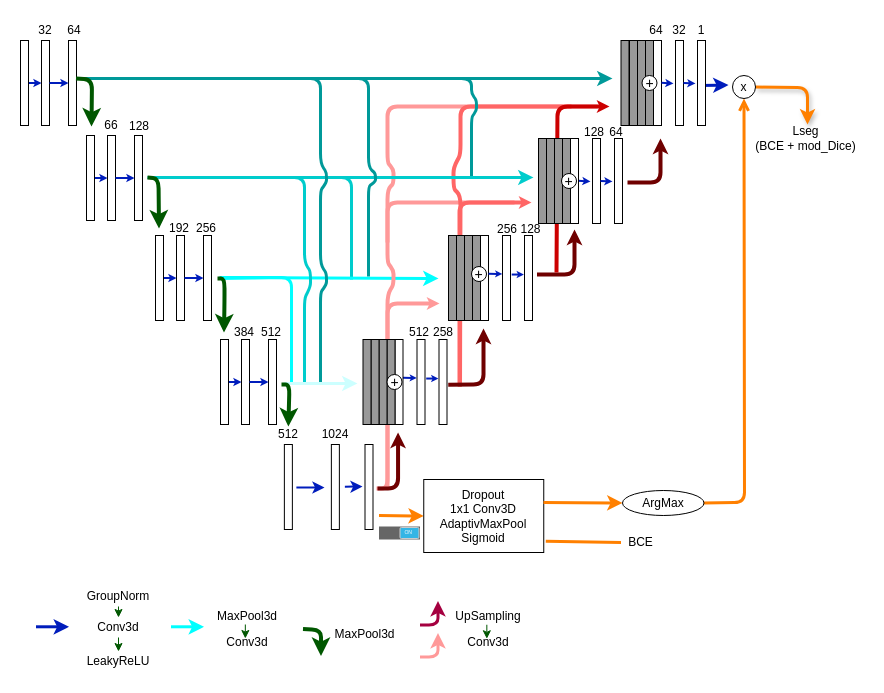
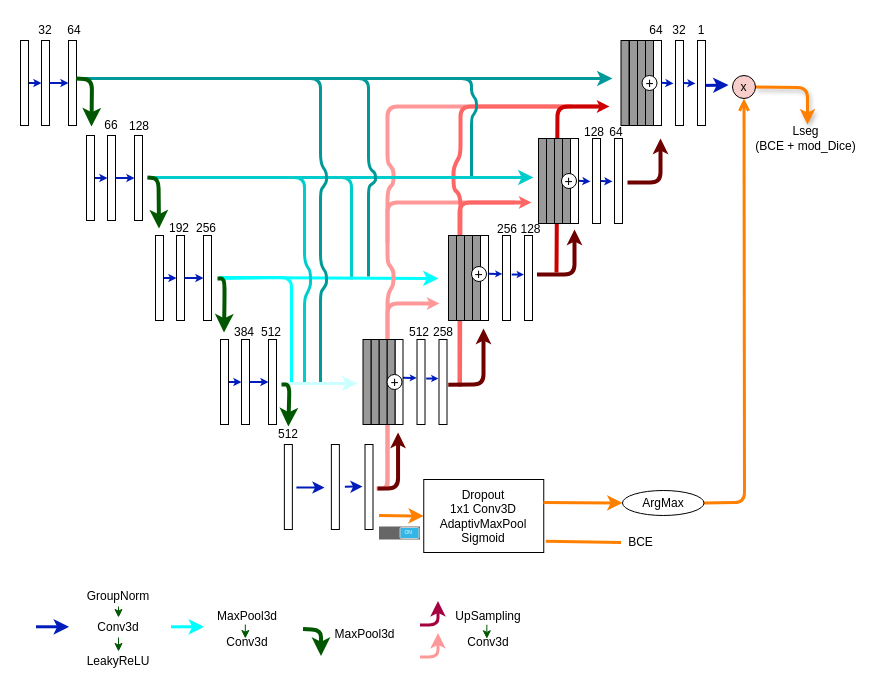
node "x": fillcolor #ffffff -> #f8cecc
node "1024": removed
